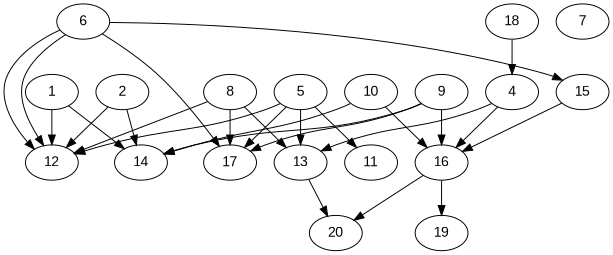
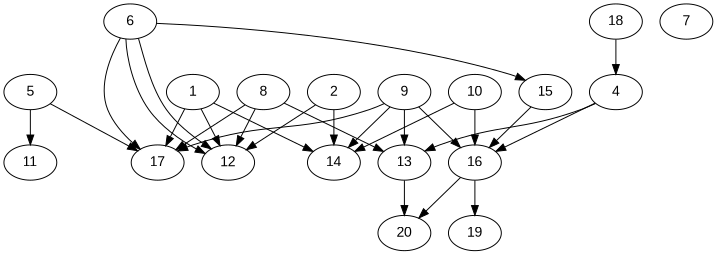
edge "1" -> "17": added
edge "5" -> "13": now "9" -> "13"
edge "5" -> "12": removed
